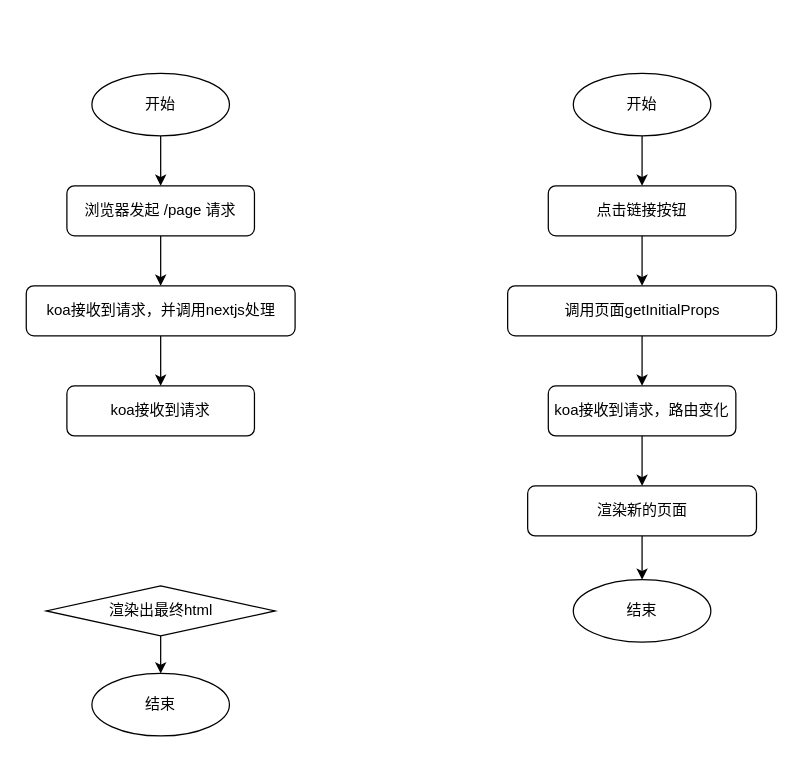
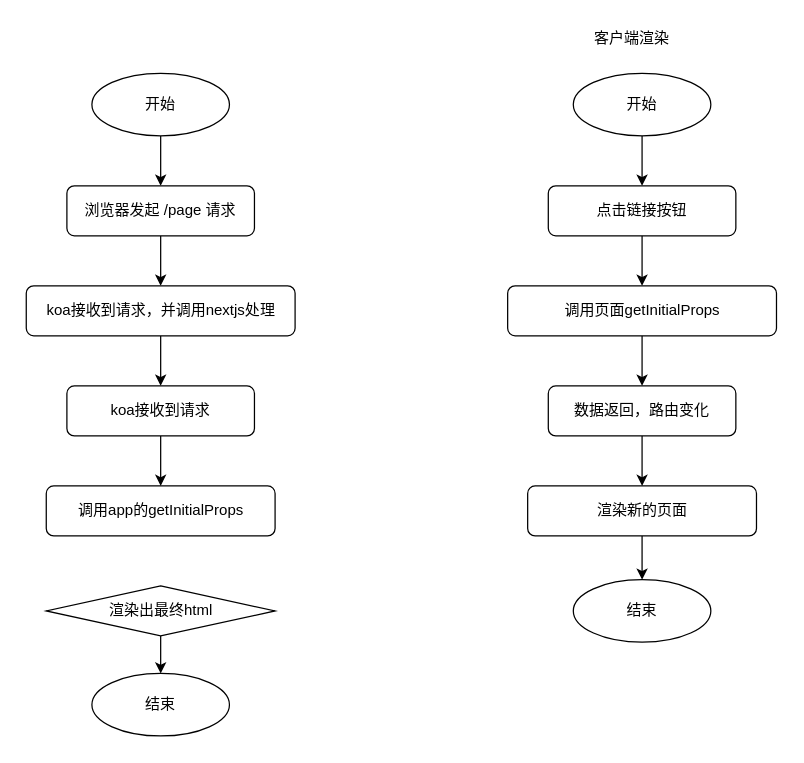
node "客户端渲染": added
node "koa接收到请求，路由变化": label "koa接收到请求，路由变化" -> "数据返回，路由变化"
edge "koa接收到请求" -> "调用app的getInitialProps": added
node "调用app的getInitialProps": added
